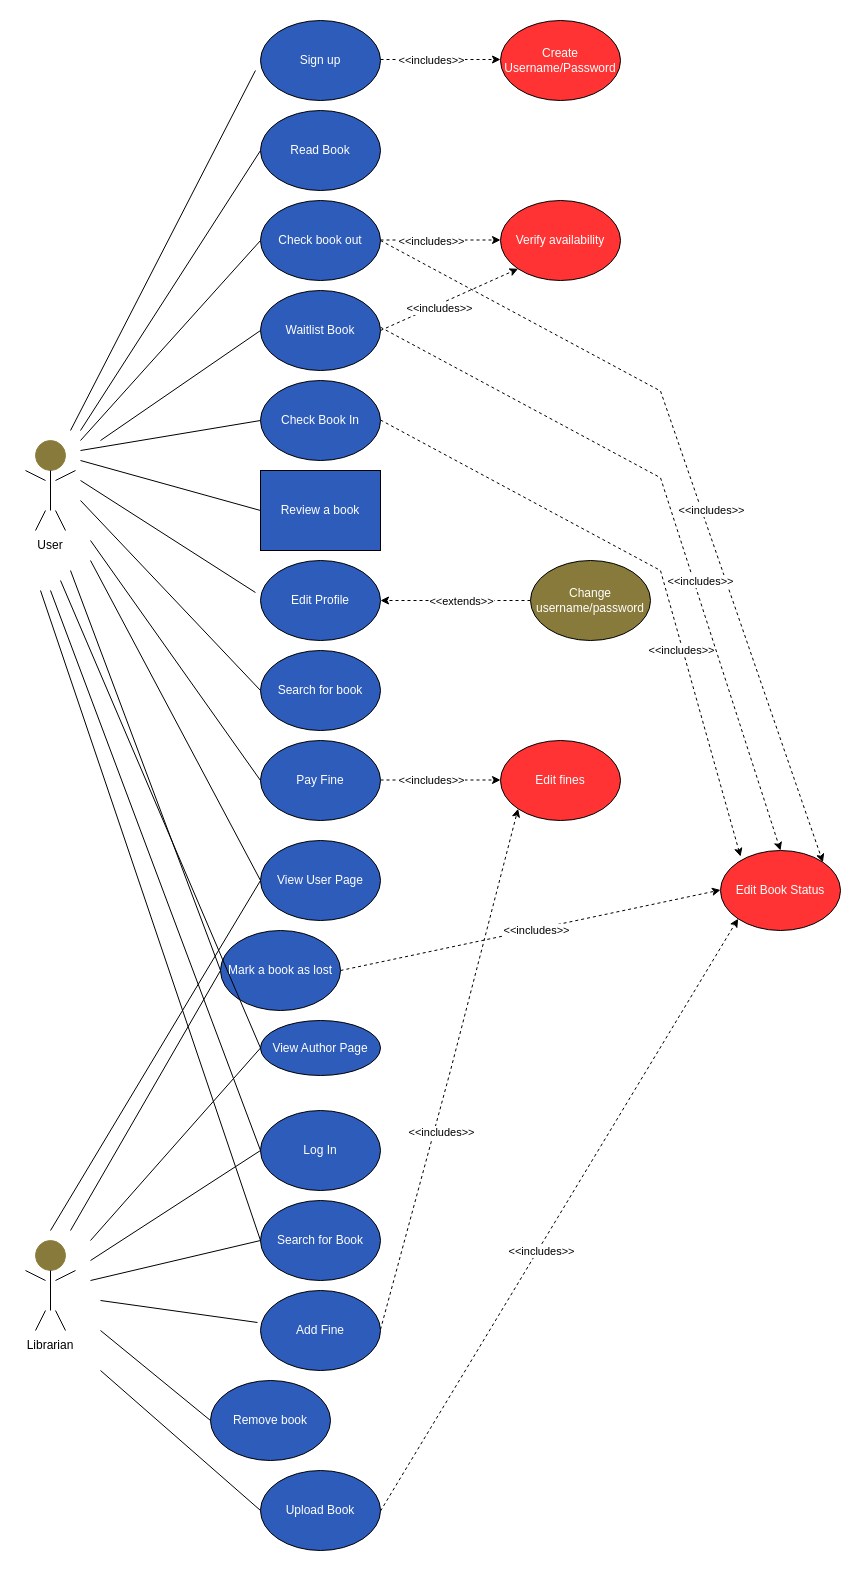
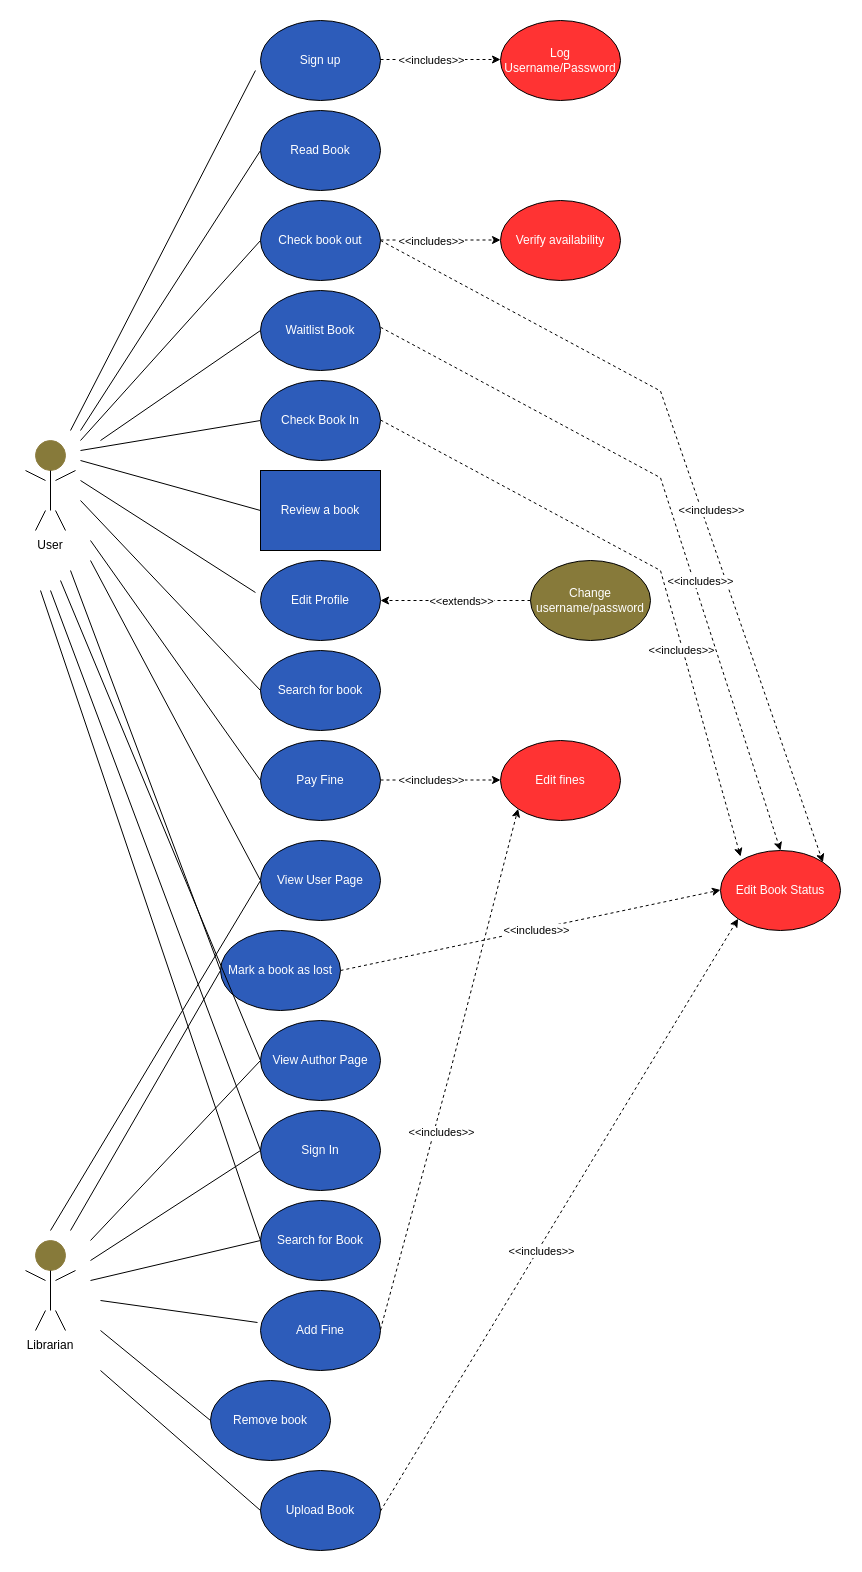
node "Create Username/Password": label "Create Username/Password" -> "Log Username/Password"
edge "Waitlist Book" -> "Verify availability": removed, label "<<includes>>"
node "View Author Page": size 120x55 -> 120x80
node "Log In": label "Log In" -> "Sign In"
